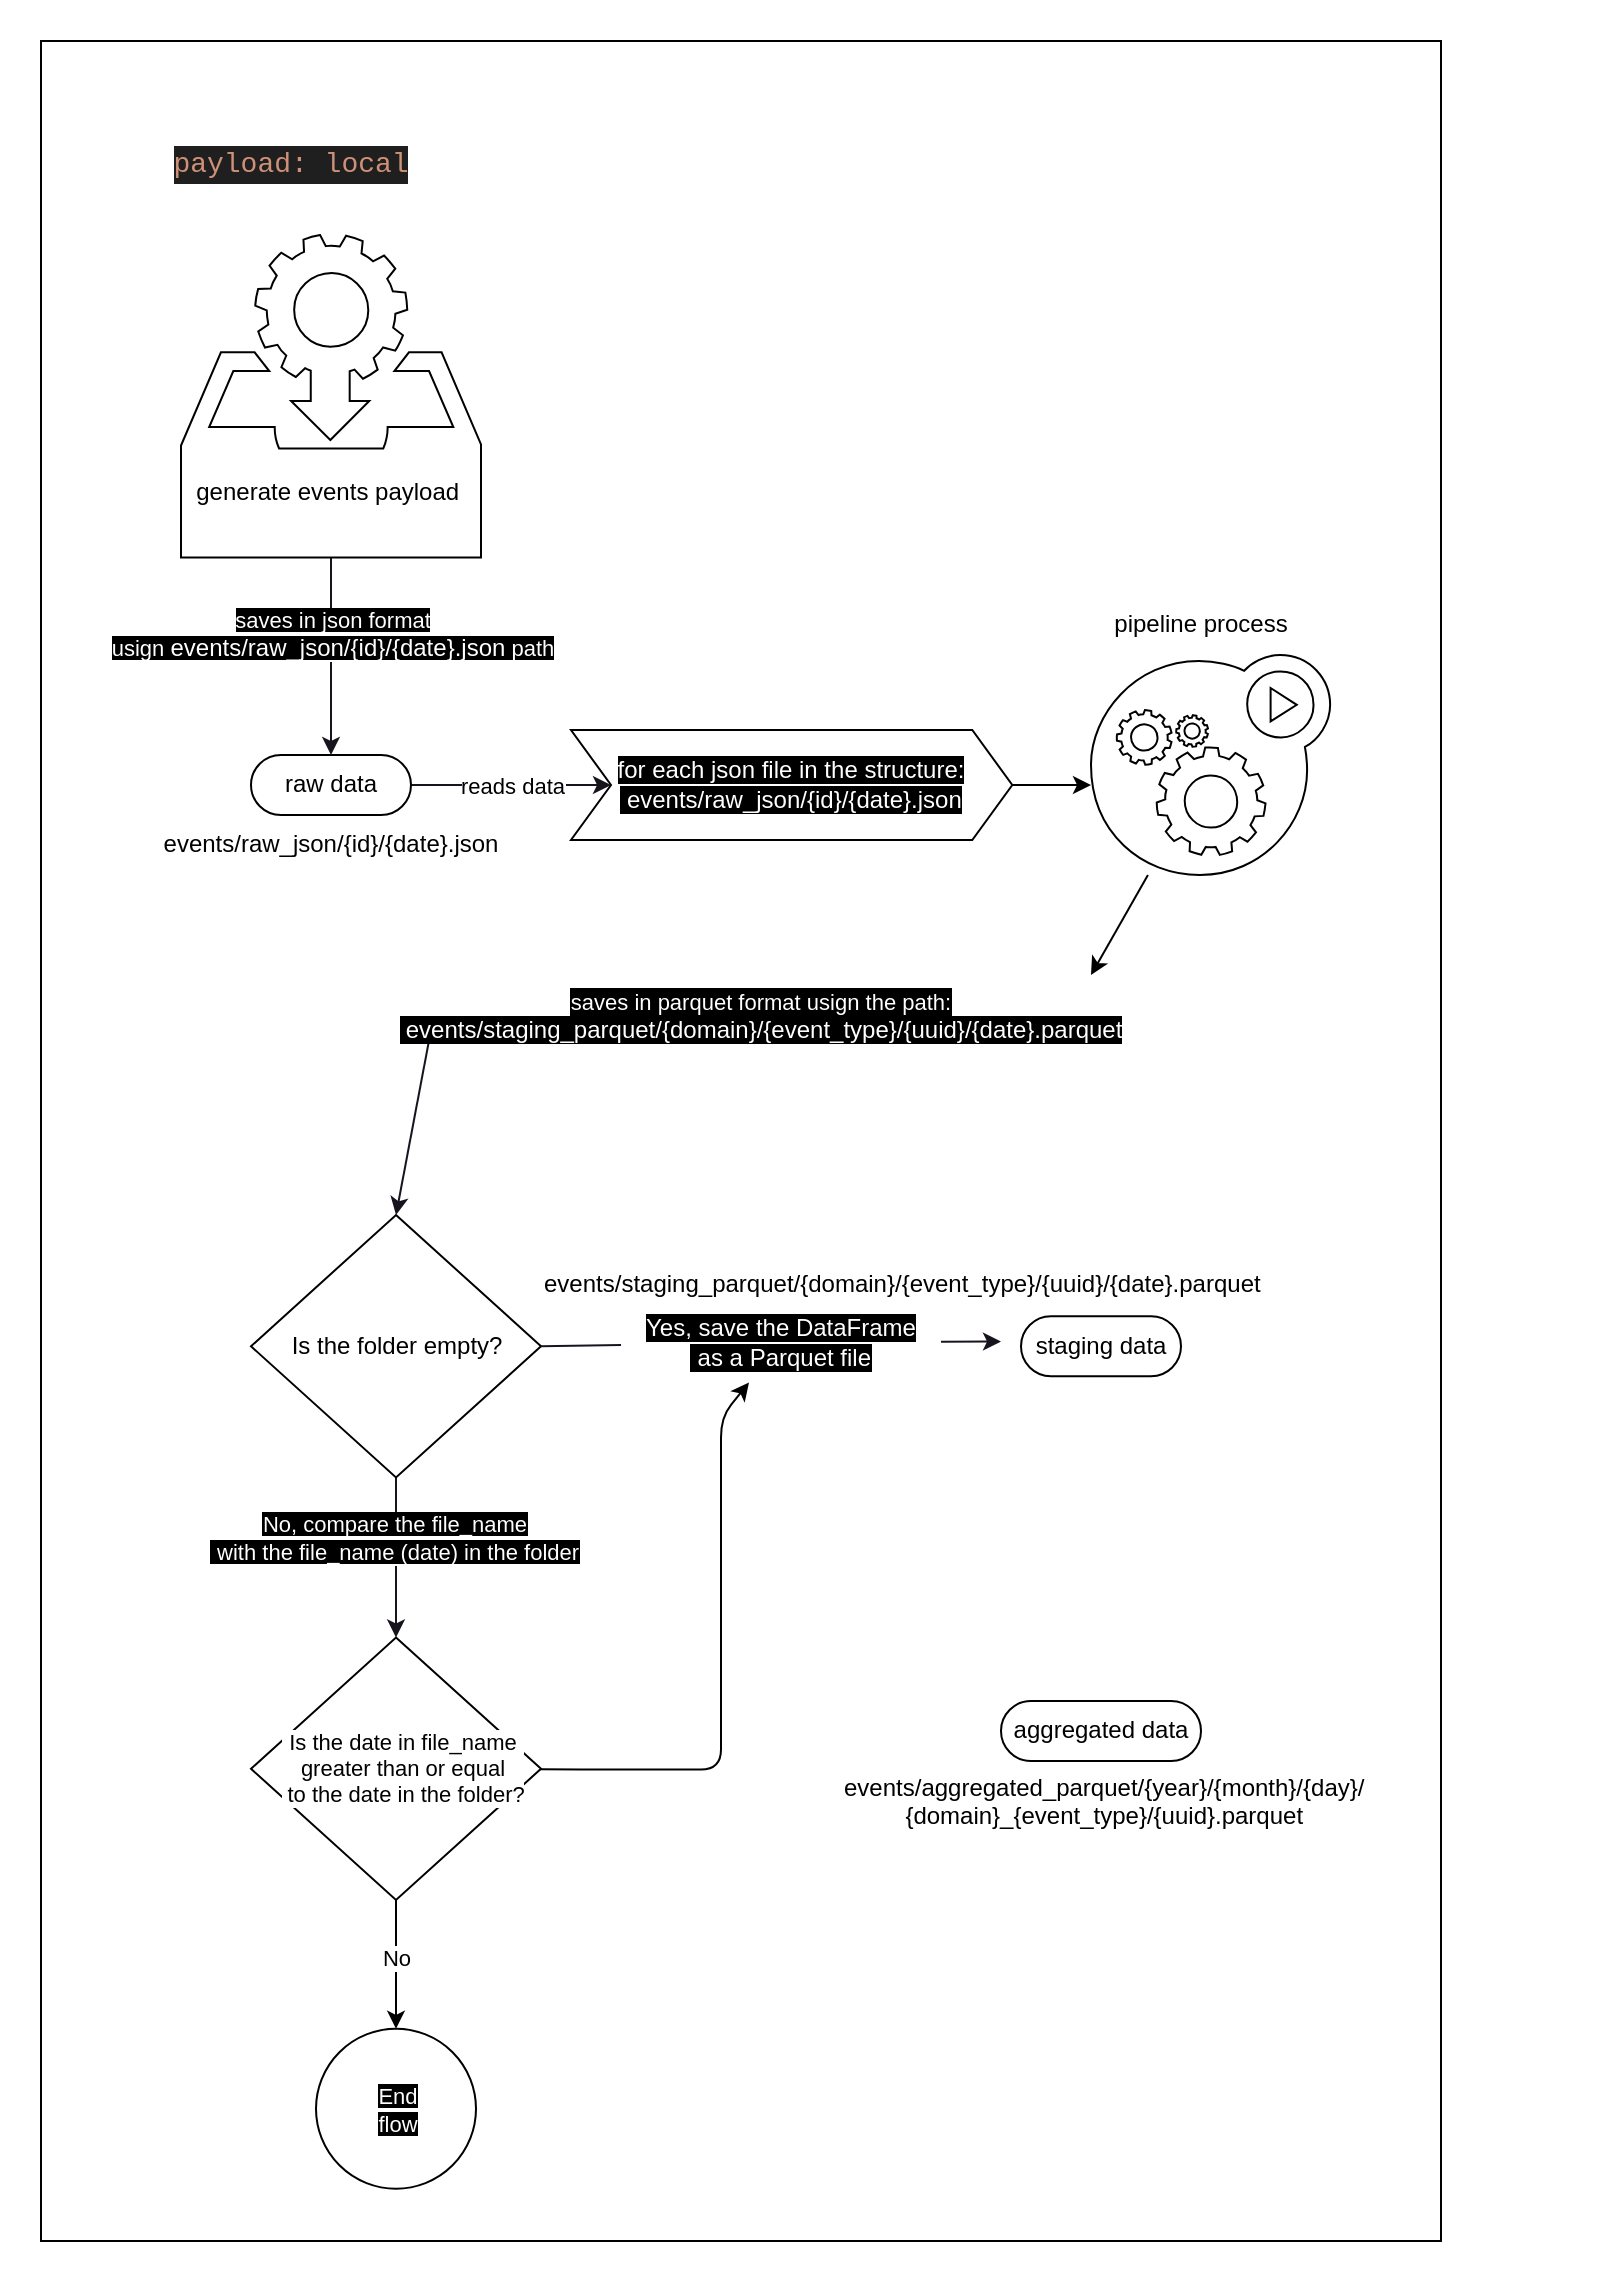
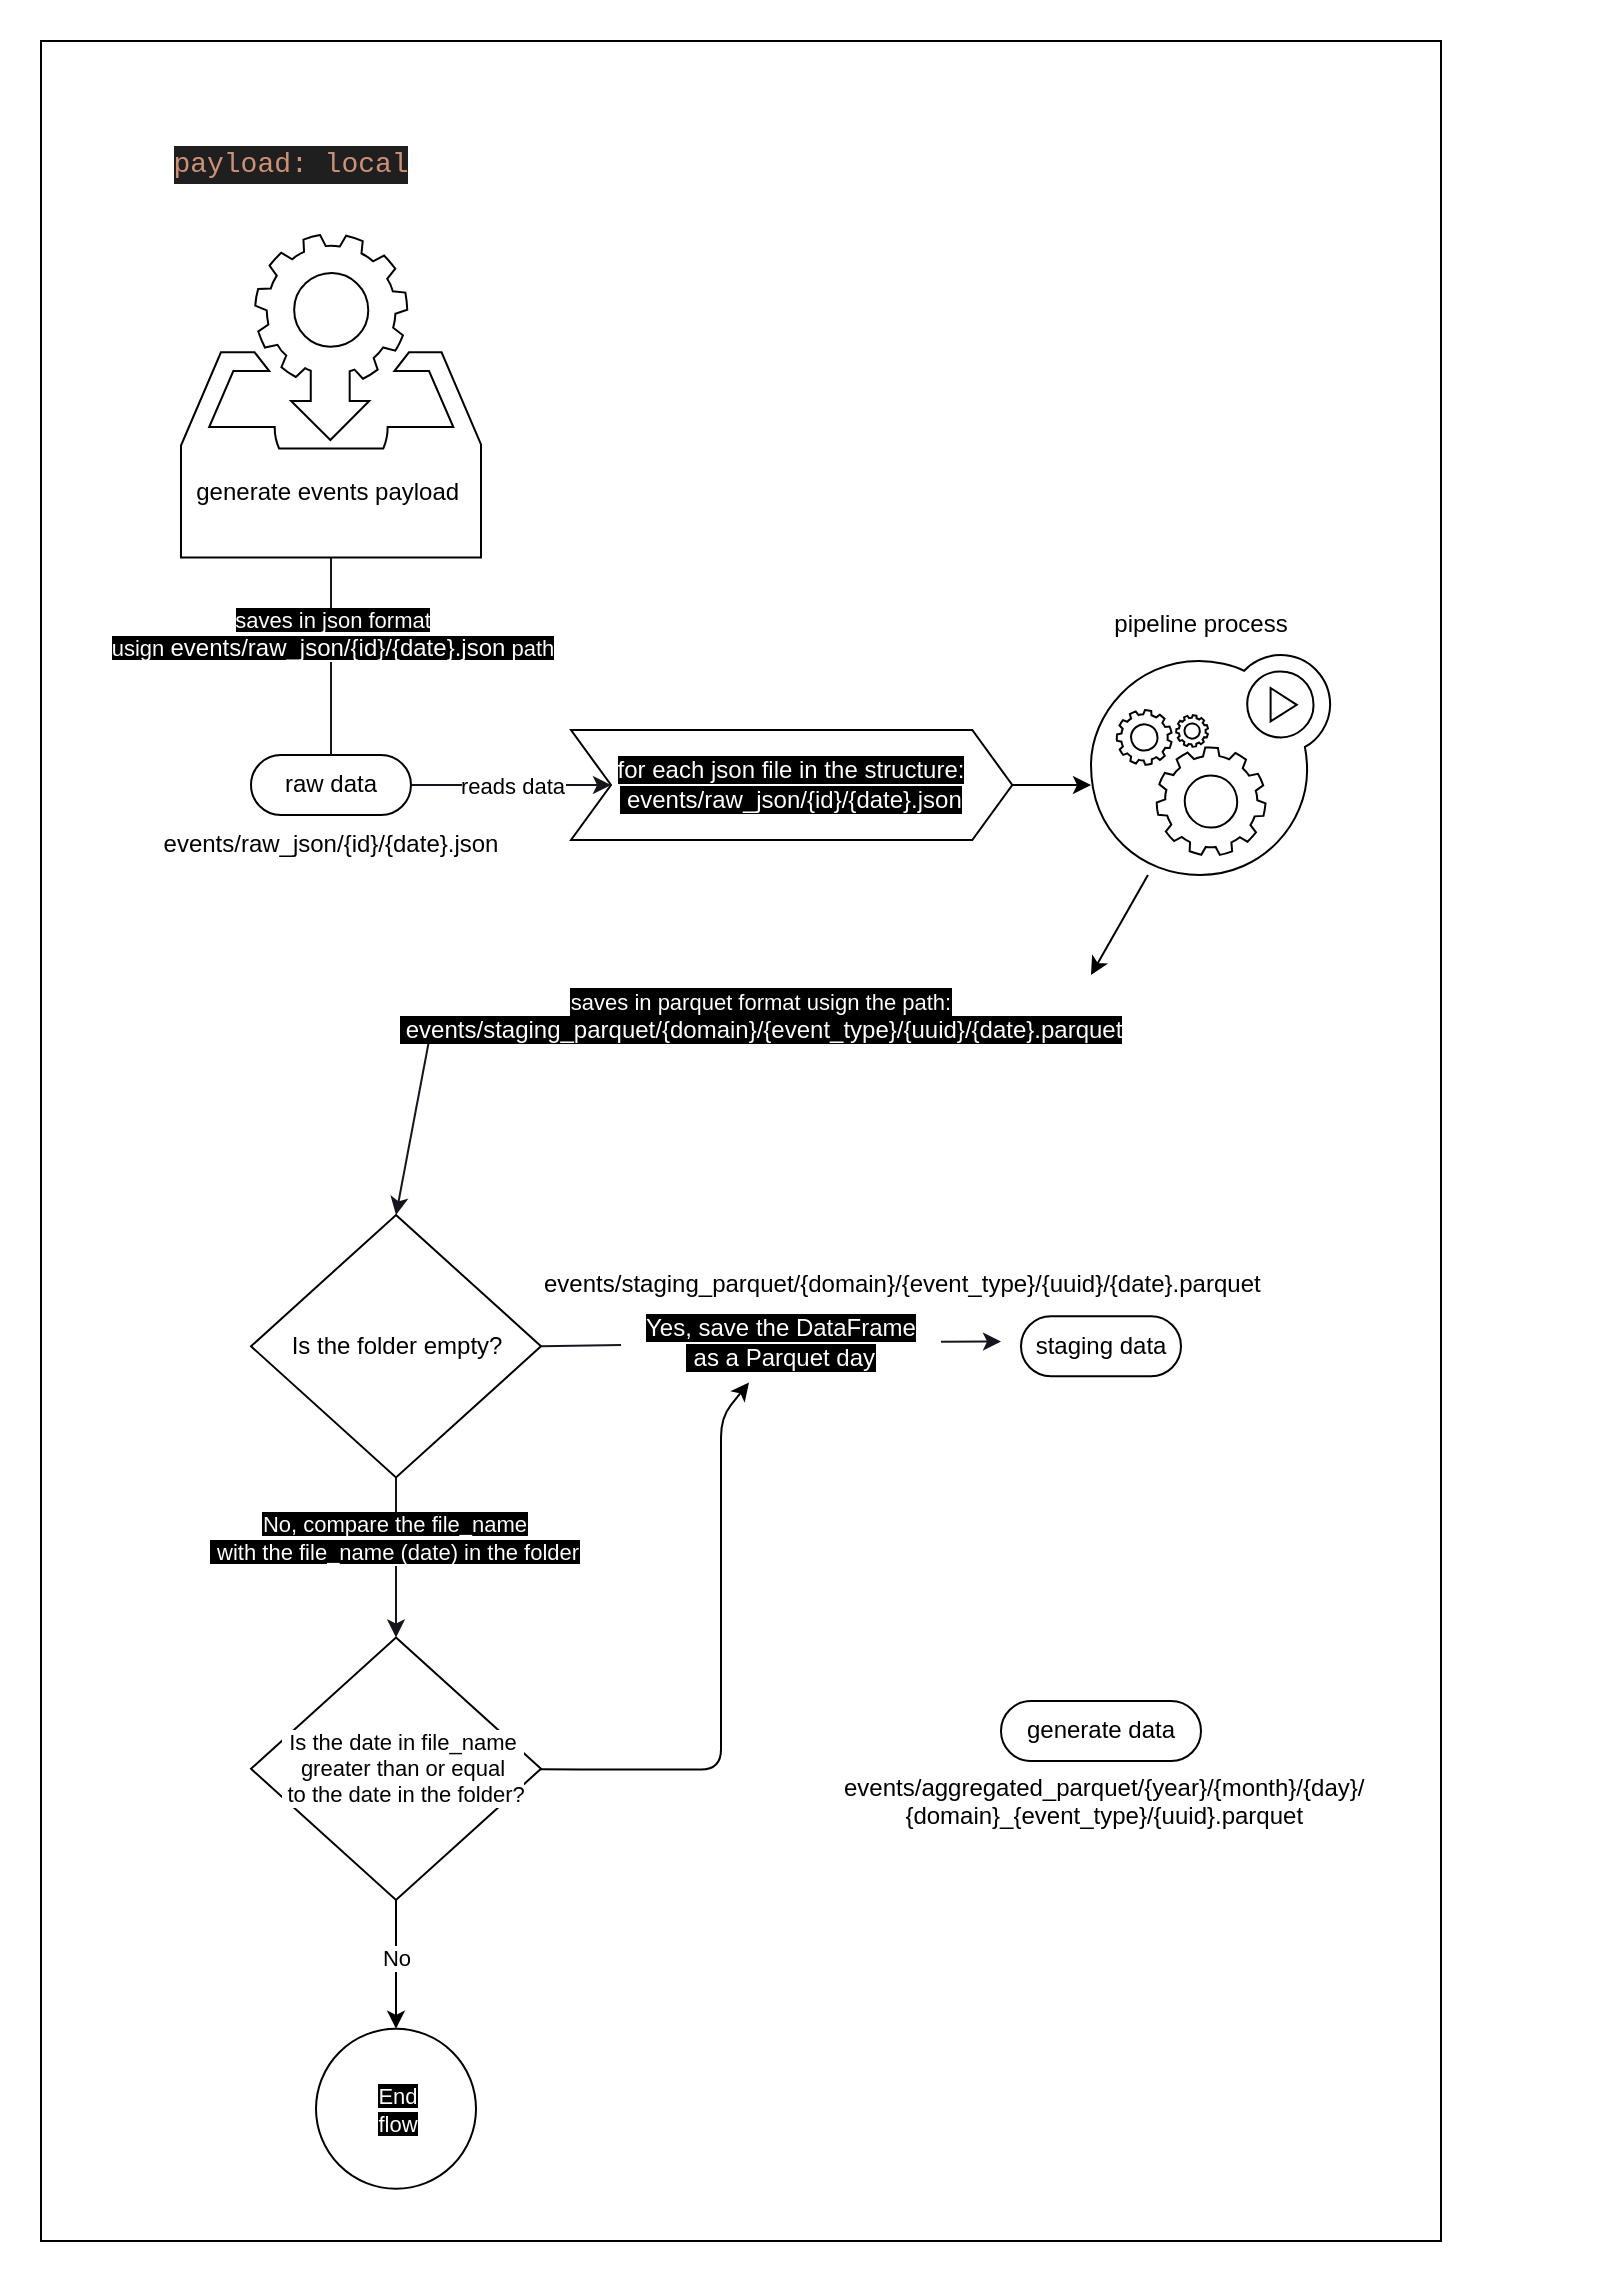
edge "generate events payload" -> "raw data": arrowhead classic -> none
node "Yes, save the DataFrame as a Parquet file": label "Yes, save the DataFrame as a Parquet file" -> "Yes, save the DataFrame as a Parquet day"
node "aggregated data": label "aggregated data" -> "generate data"
